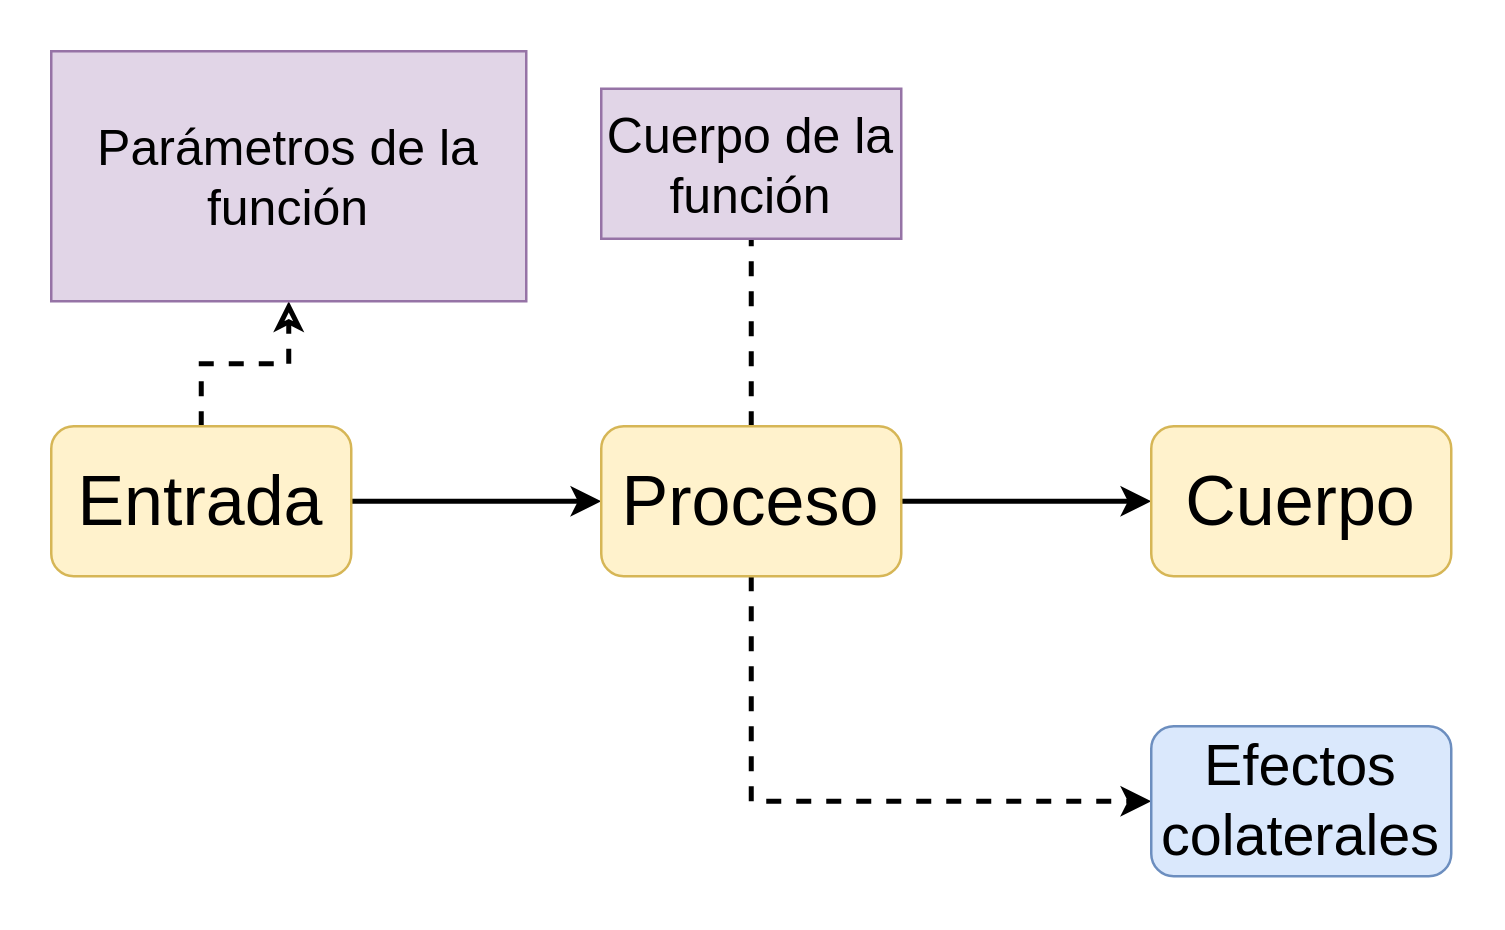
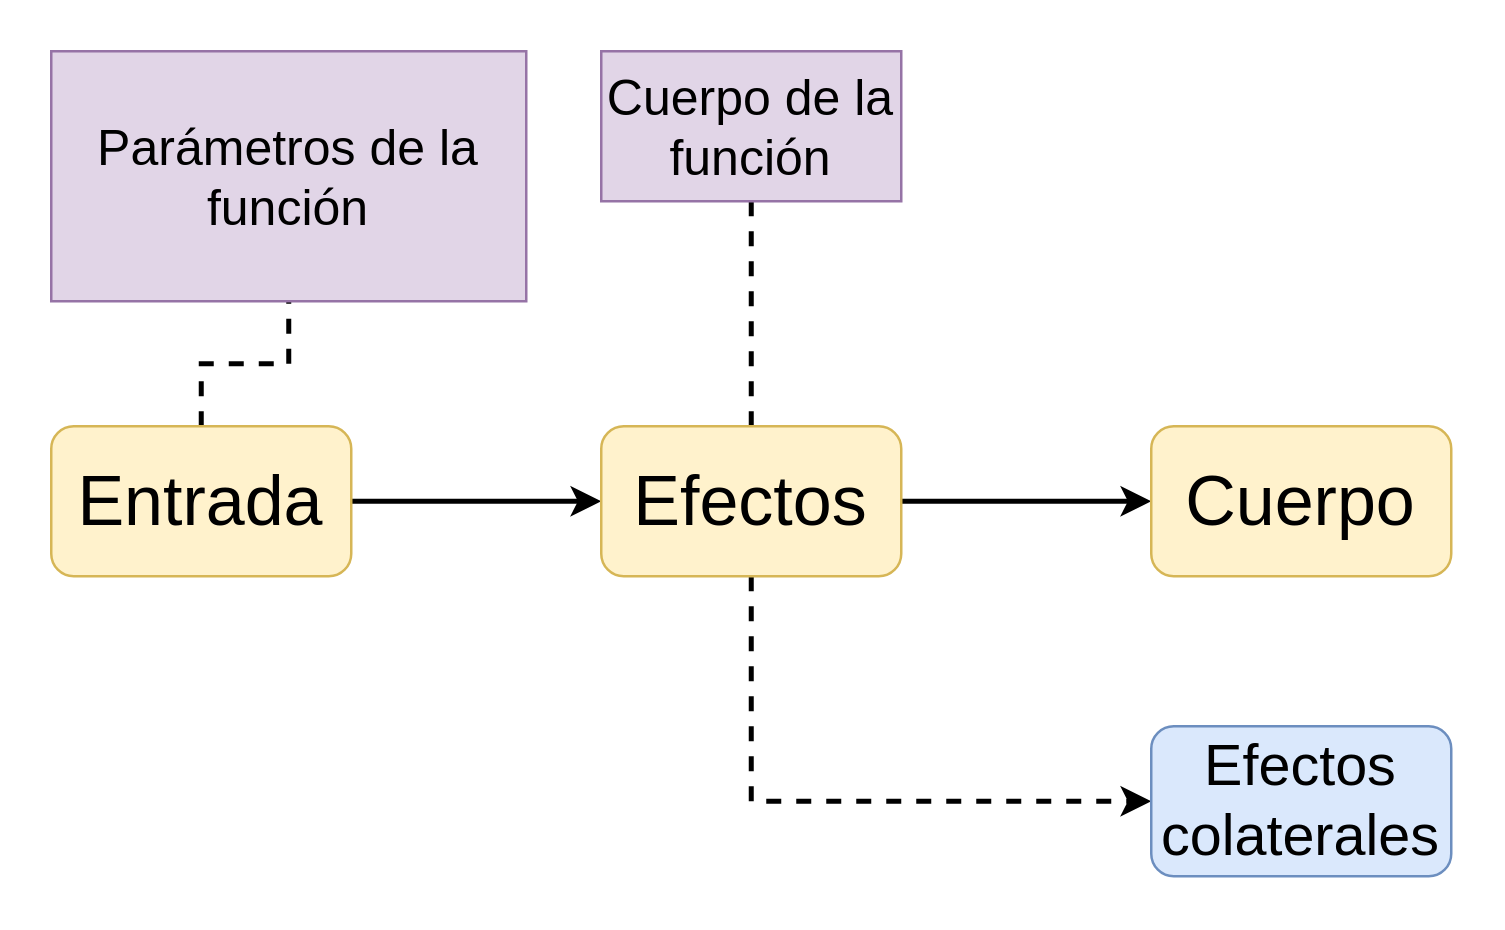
node "Cuerpo de la función": moved (751, 164) -> (751, 126)
edge "Entrada" -> "Parámetros de la función": arrowhead classic -> none
node "Proceso": label "Proceso" -> "Efectos"
